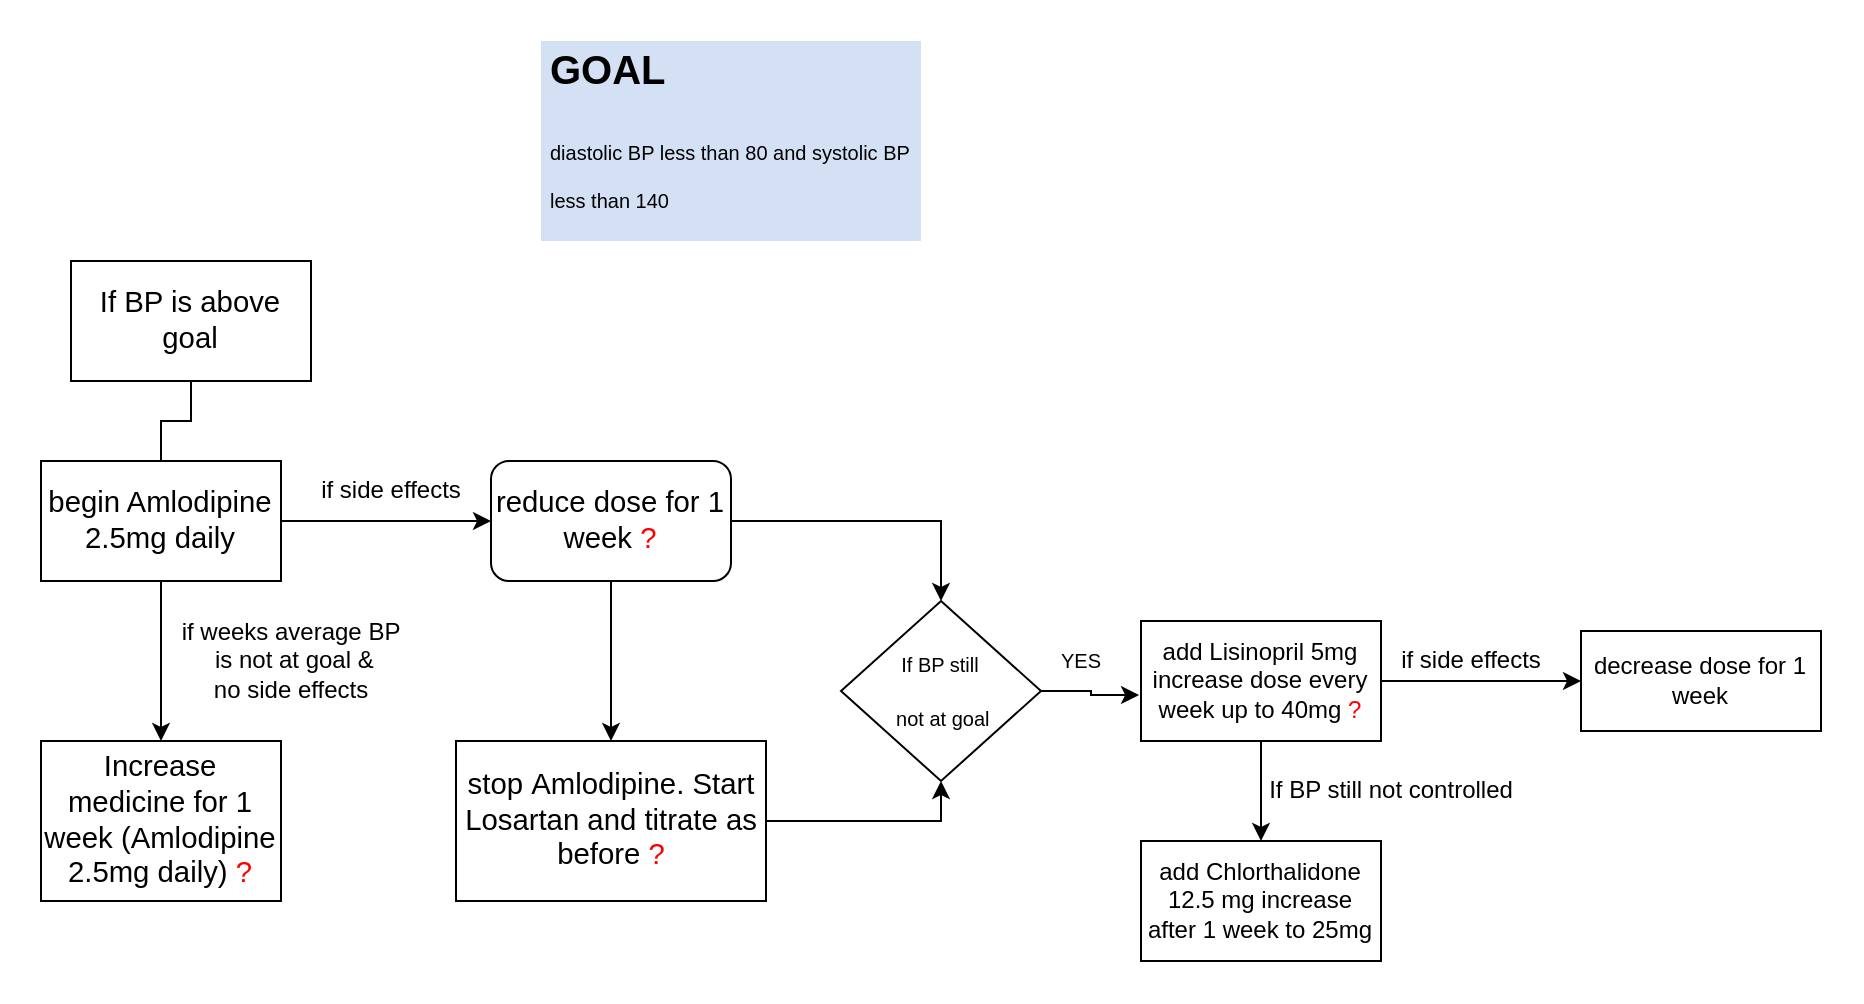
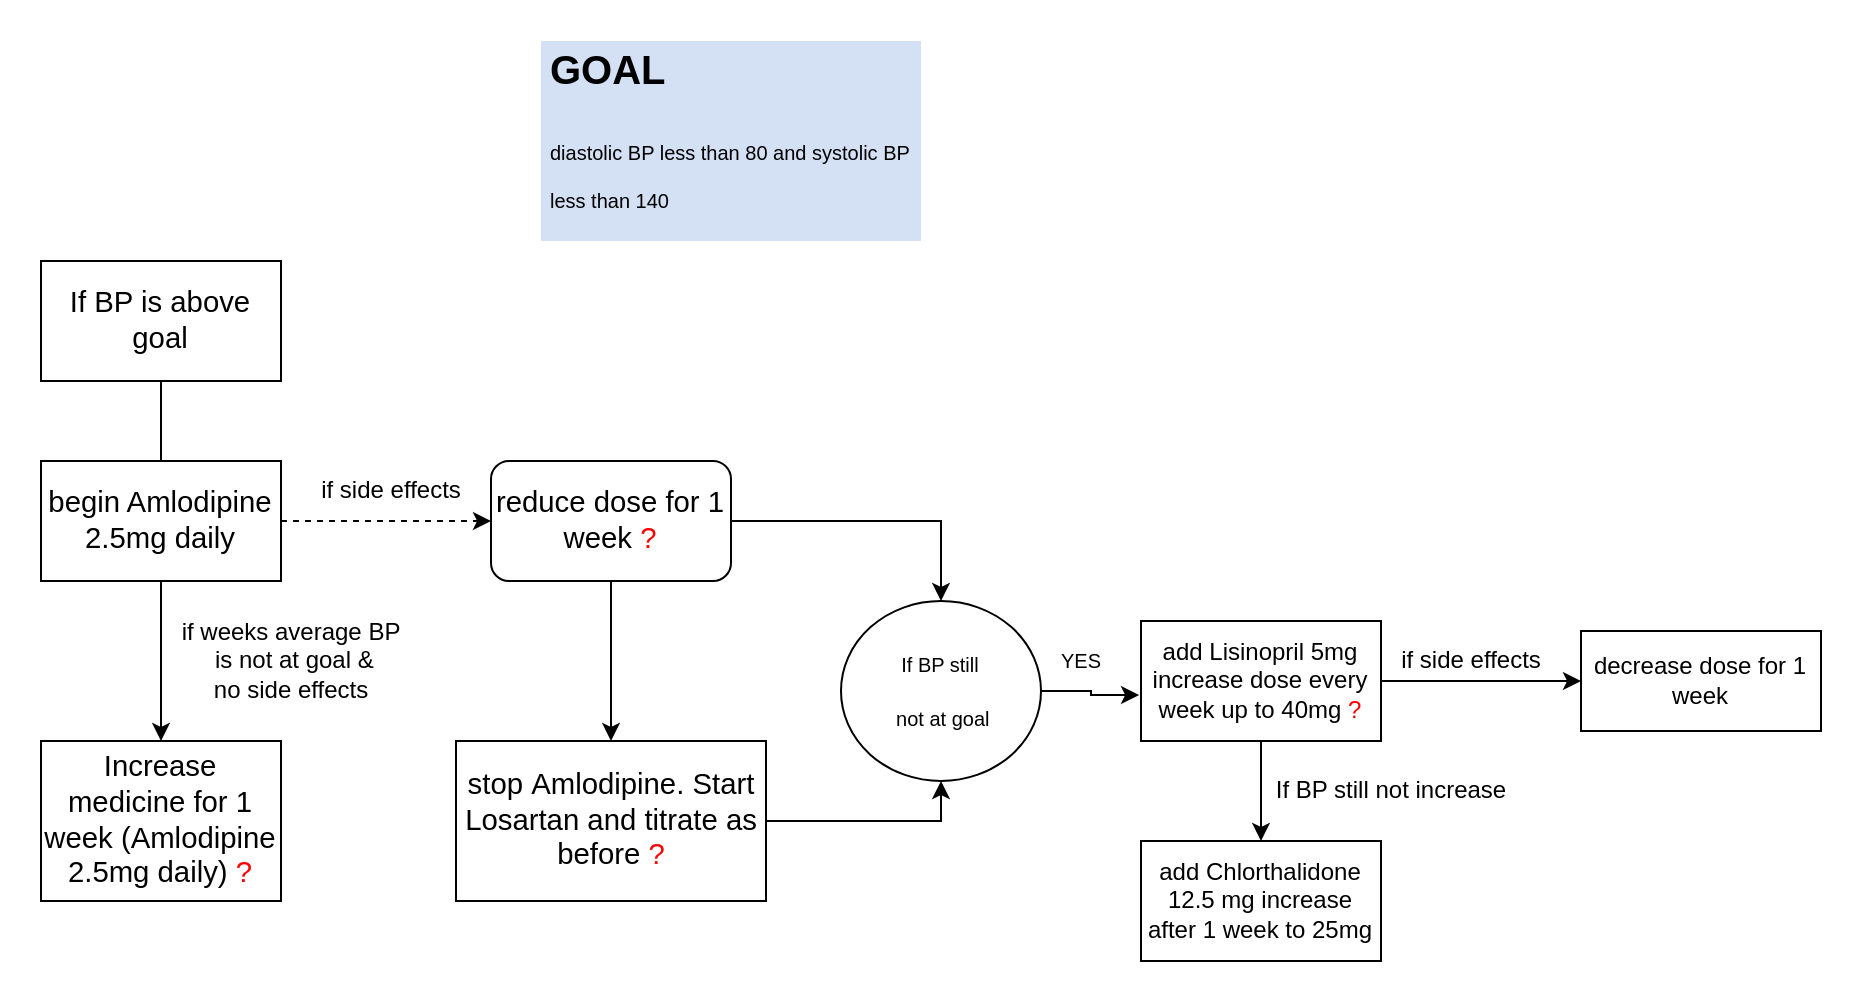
node "If BP is above goal": moved (191, 321) -> (161, 321)
edge "begin Amlodipine 2.5mg daily" -> "reduce dose for 1 week ?": style solid -> dashed
node "If BP still not at goal": shape diamond -> ellipse
node "If BP still not controlled": label "If BP still not controlled" -> "If BP still not increase"
